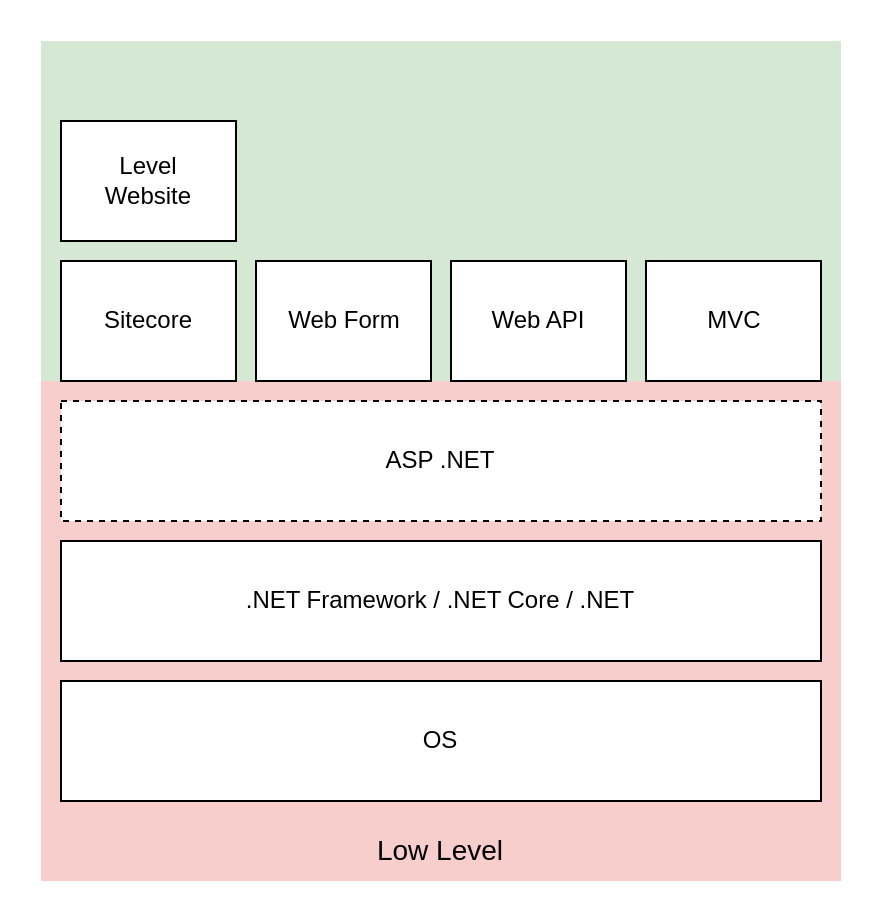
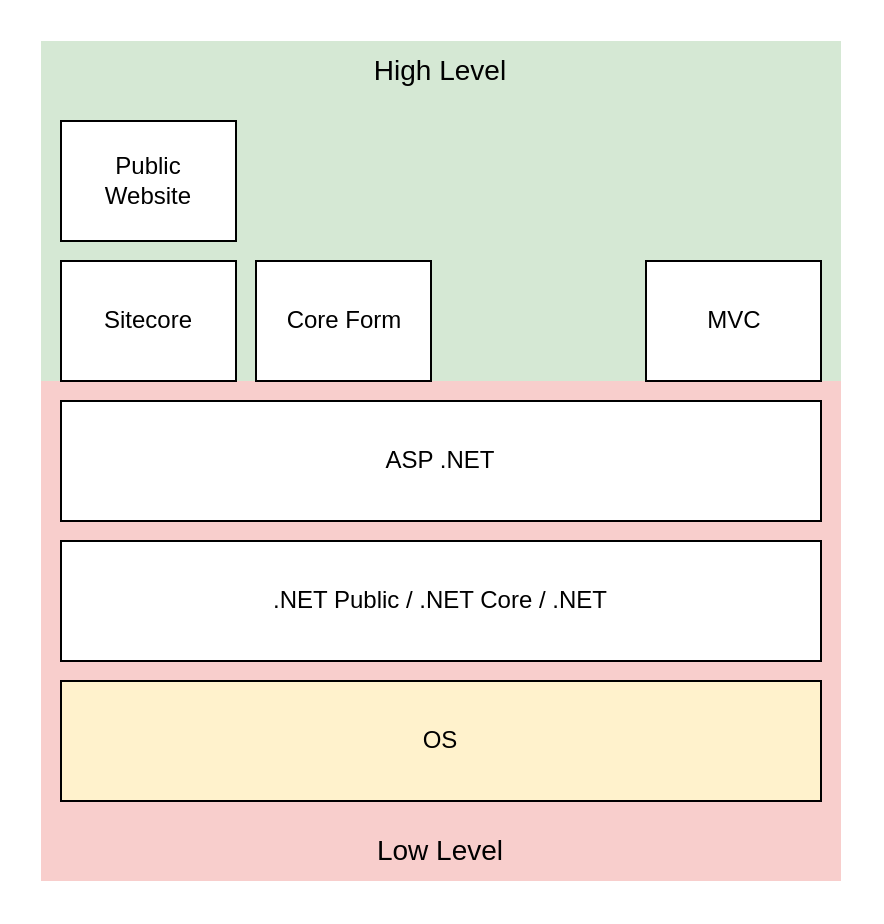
node "High Level": added
node "Level Website": label "Level Website" -> "Public Website"
node "Web Form": label "Web Form" -> "Core Form"
node "Web API": removed
node "ASP .NET": style dashed -> solid
node ".NET Framework / .NET Core / .NET": label ".NET Framework / .NET Core / .NET" -> ".NET Public / .NET Core / .NET"
node "OS": fillcolor #ffffff -> #fff2cc
